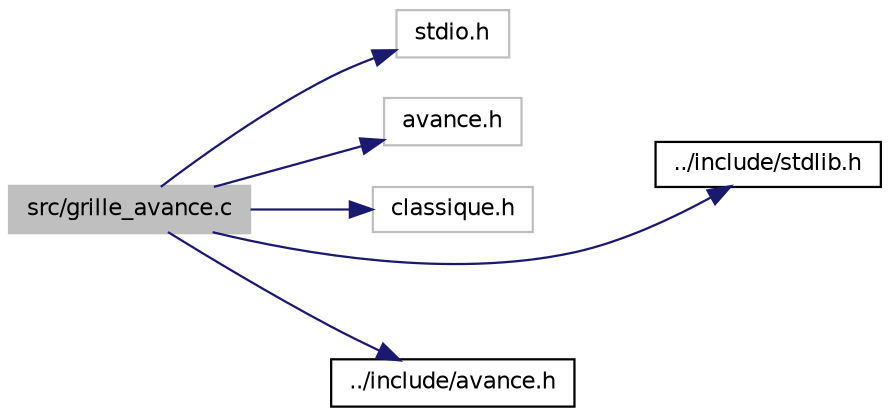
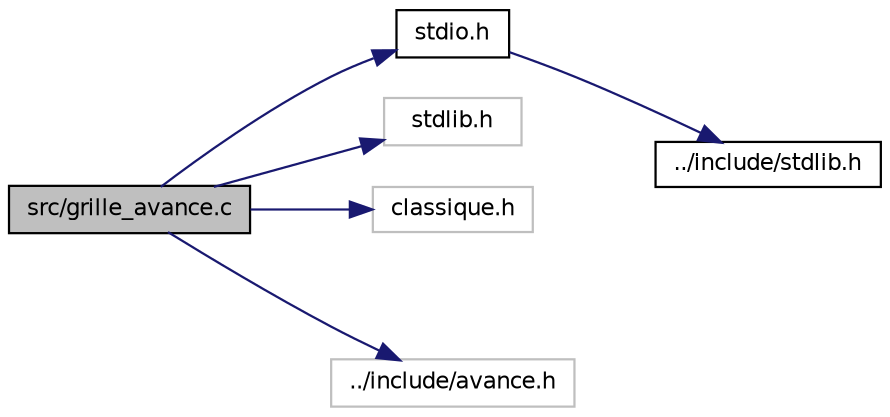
node "stdio.h": color grey75 -> black
node "avance.h": label "avance.h" -> "stdlib.h"
node "src/grille_avance.c": color grey75 -> black
edge "src/grille_avance.c" -> "../include/stdlib.h": now "stdio.h" -> "../include/stdlib.h"
node "../include/avance.h": color black -> grey75
